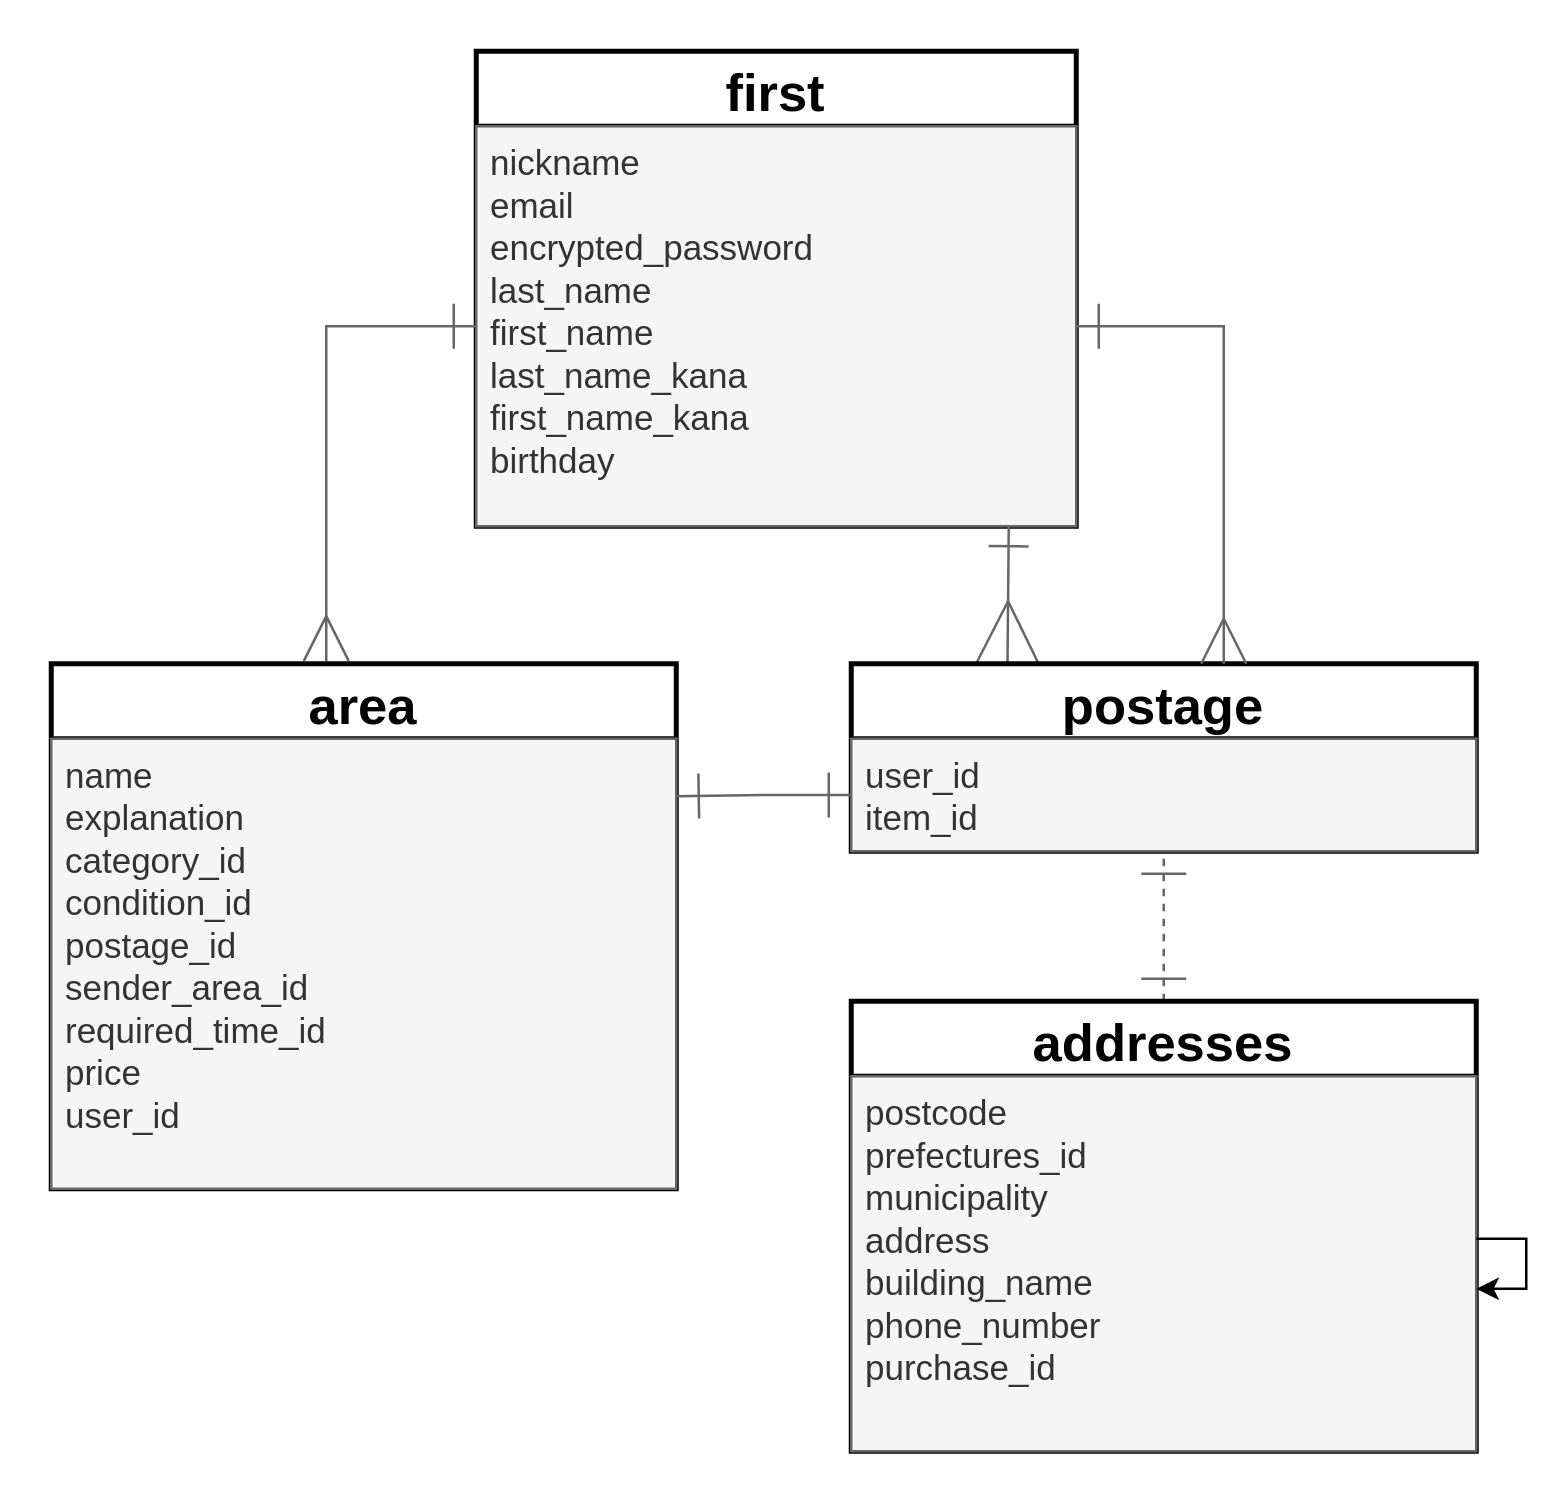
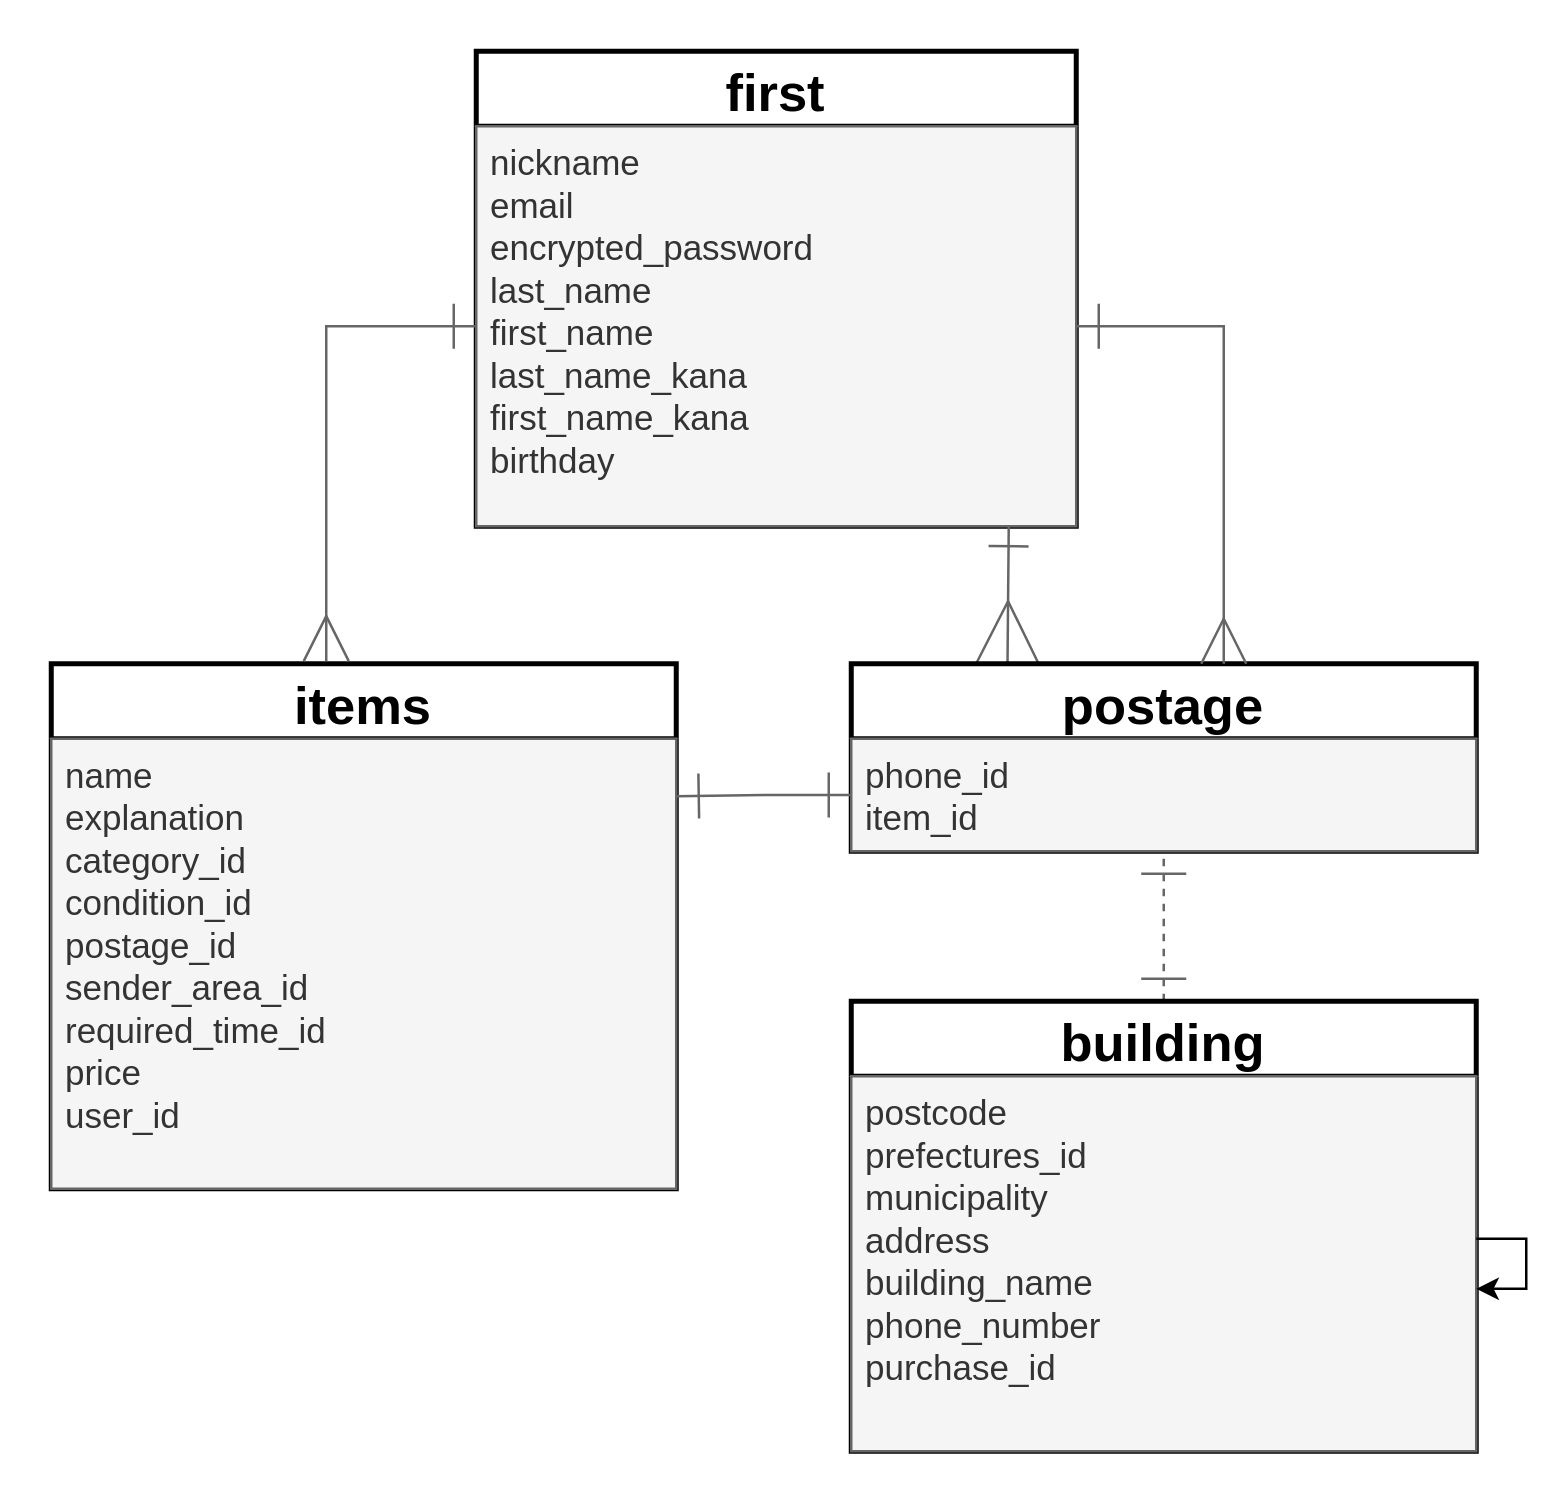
node "area": label "area" -> "items"
node "user_id item_id": label "user_id item_id" -> "phone_id item_id"
node "addresses": label "addresses" -> "building"
